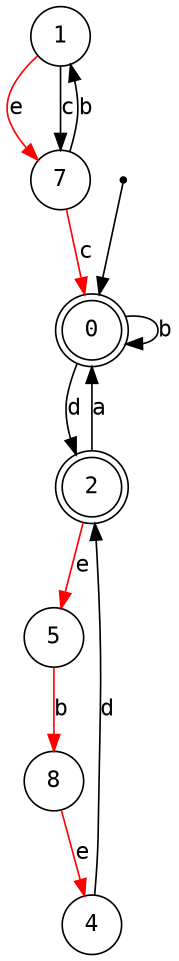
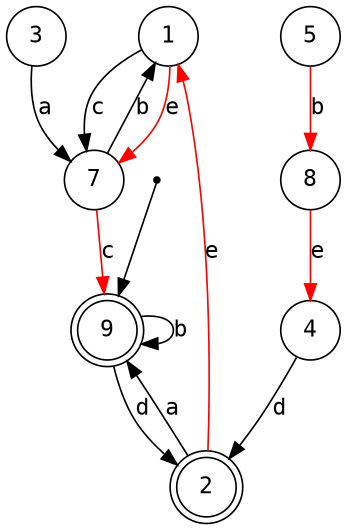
node "3": added
node "0": label "0" -> "9"
edge "2" -> "5": now "2" -> "1"
